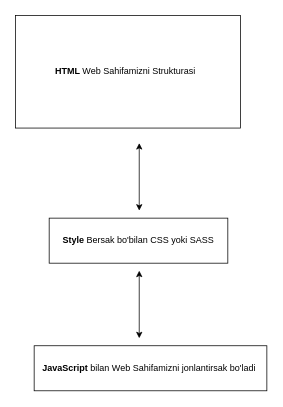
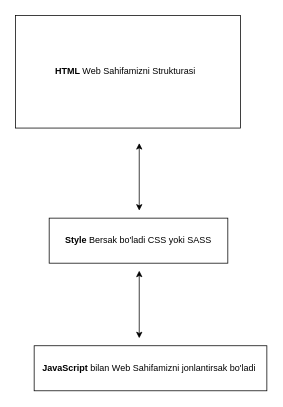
node "Style Bersak bo'bilan CSS yoki SASS": label "Style Bersak bo'bilan CSS yoki SASS" -> "Style Bersak bo'ladi CSS yoki SASS"
